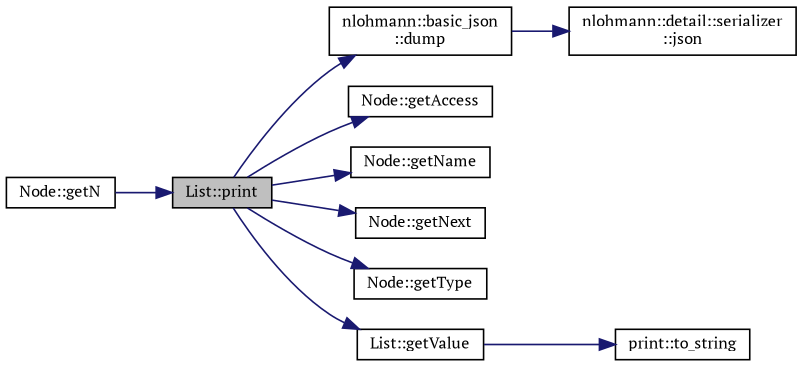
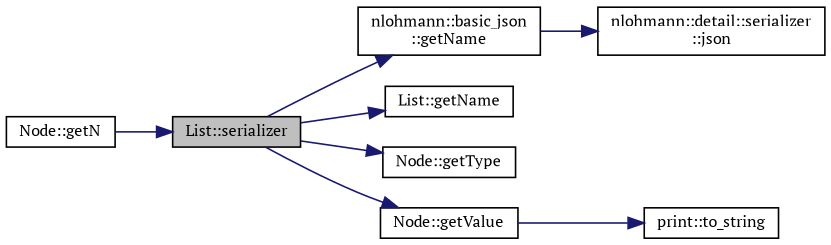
node "nlohmann::basic_json ::dump": label "nlohmann::basic_json ::dump" -> "nlohmann::basic_json ::getName"
node "Node::getAccess": removed
node "Node::getName": label "Node::getName" -> "List::getName"
node "List::print": label "List::print" -> "List::serializer"
node "Node::getNext": removed
node "List::getValue": label "List::getValue" -> "Node::getValue"
